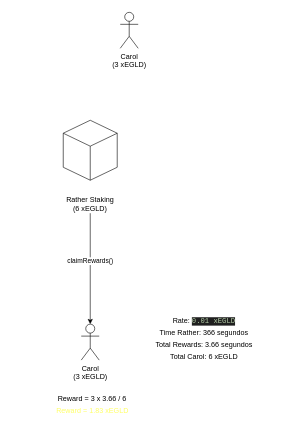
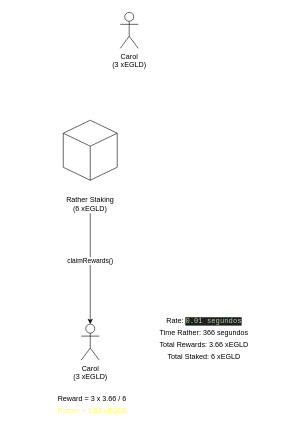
node "Rate: 0.01 xEGLD": label "Rate: 0.01 xEGLD" -> "Rate: 0.01 segundos"
node "Total Rewards: 3.66 segundos": label "Total Rewards: 3.66 segundos" -> "Total Rewards: 3.66 xEGLD"
node "Total Carol: 6 xEGLD": label "Total Carol: 6 xEGLD" -> "Total Staked: 6 xEGLD"
node "Reward = 1.83 xEGLD": label "Reward = 1.83 xEGLD" -> "Rather = 1.83 xEGLD"
